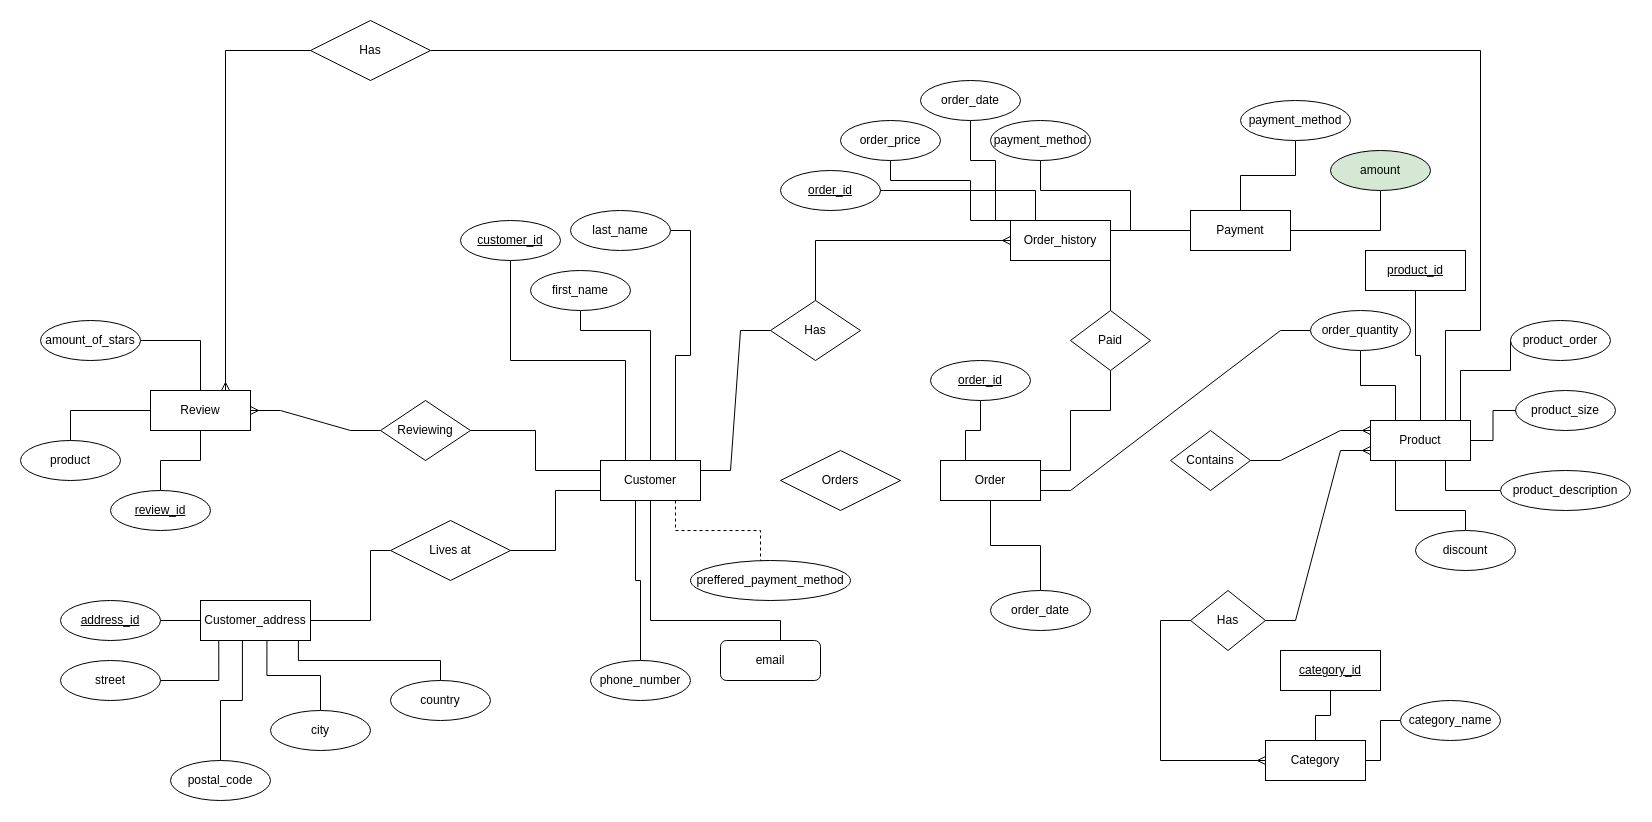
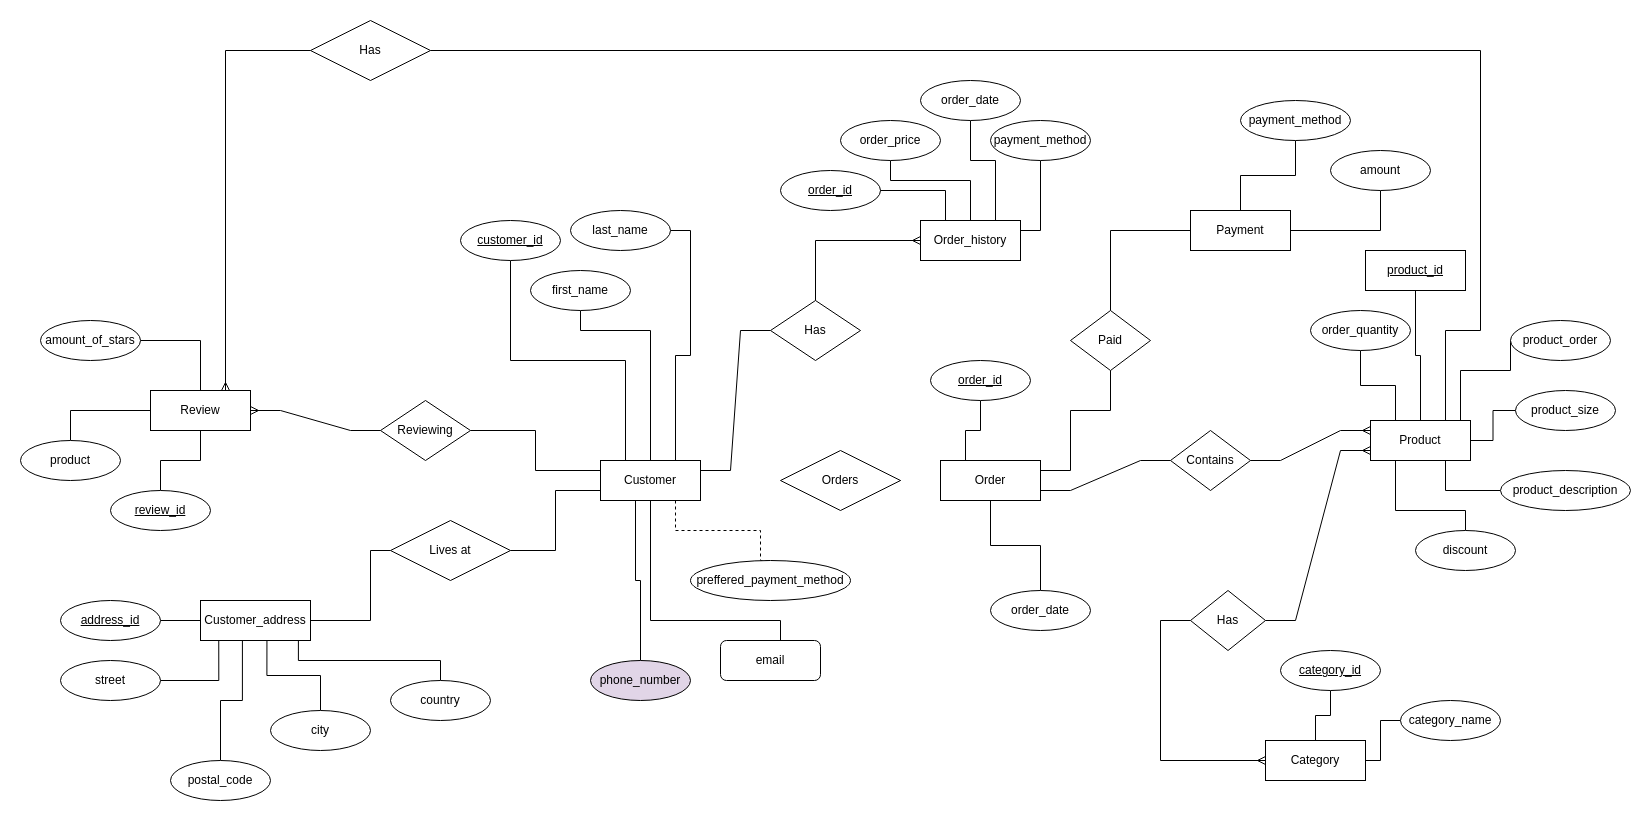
node "amount": fillcolor #d5e8d4 -> #ffffff
node "Order_history": moved (1061, 241) -> (971, 241)
edge "order_quantity" -- "Order": now "Contains" -- "Order"
node "category_id": shape rectangle -> ellipse
node "phone_number": fillcolor #ffffff -> #e1d5e7
